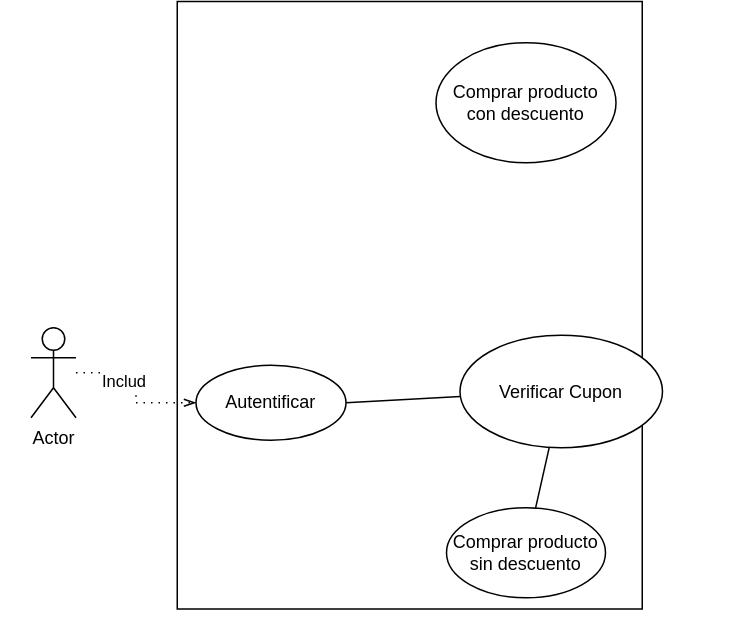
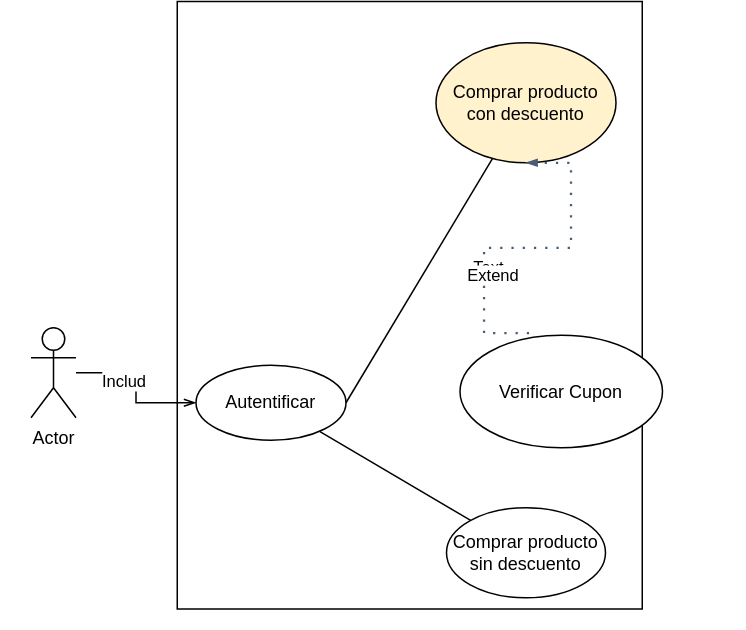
node "Comprar producto con descuento": fillcolor #ffffff -> #fff2cc
edge "Verificar Cupon" -> "Comprar producto con descuento": added, labels "Extend", "Text"
edge "Verificar Cupon" -- "Autentificar": now "Comprar producto con descuento" -- "Autentificar"
edge "Actor" -> "Autentificar": style dashed -> solid
edge "Verificar Cupon" -- "Comprar producto sin descuento": now "Autentificar" -- "Comprar producto sin descuento"
